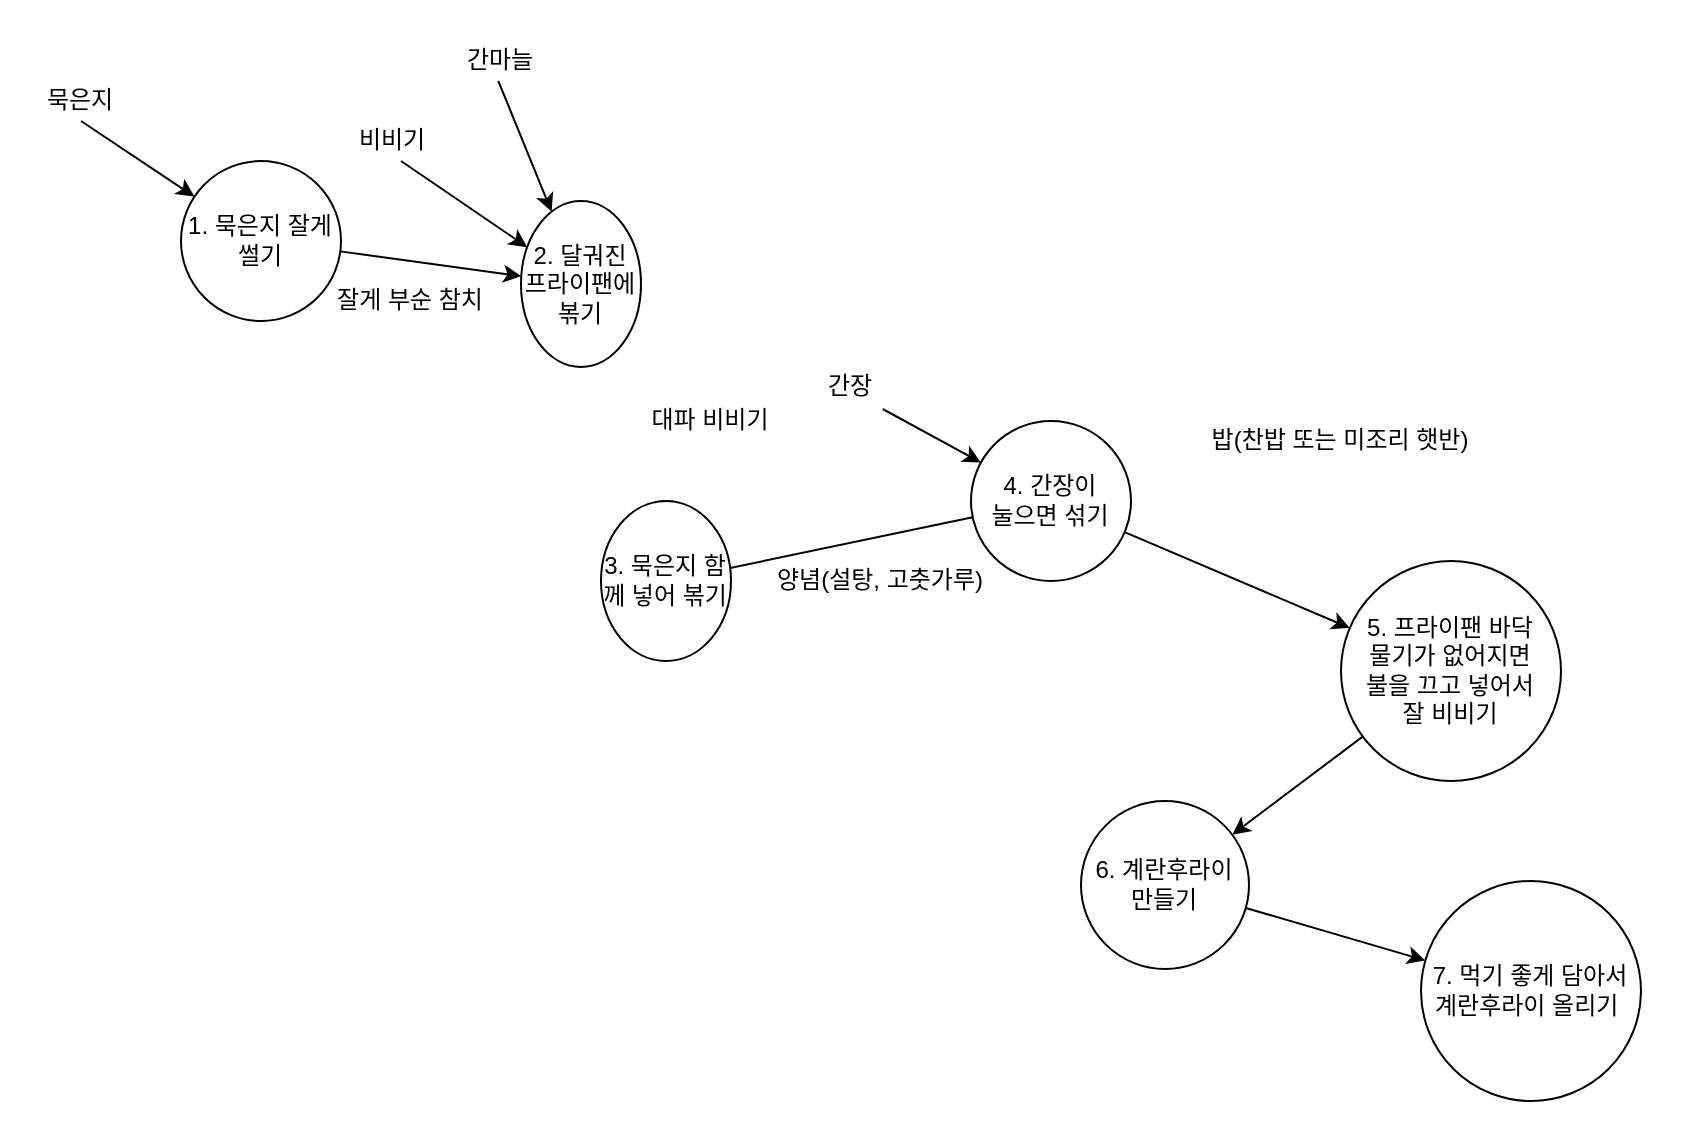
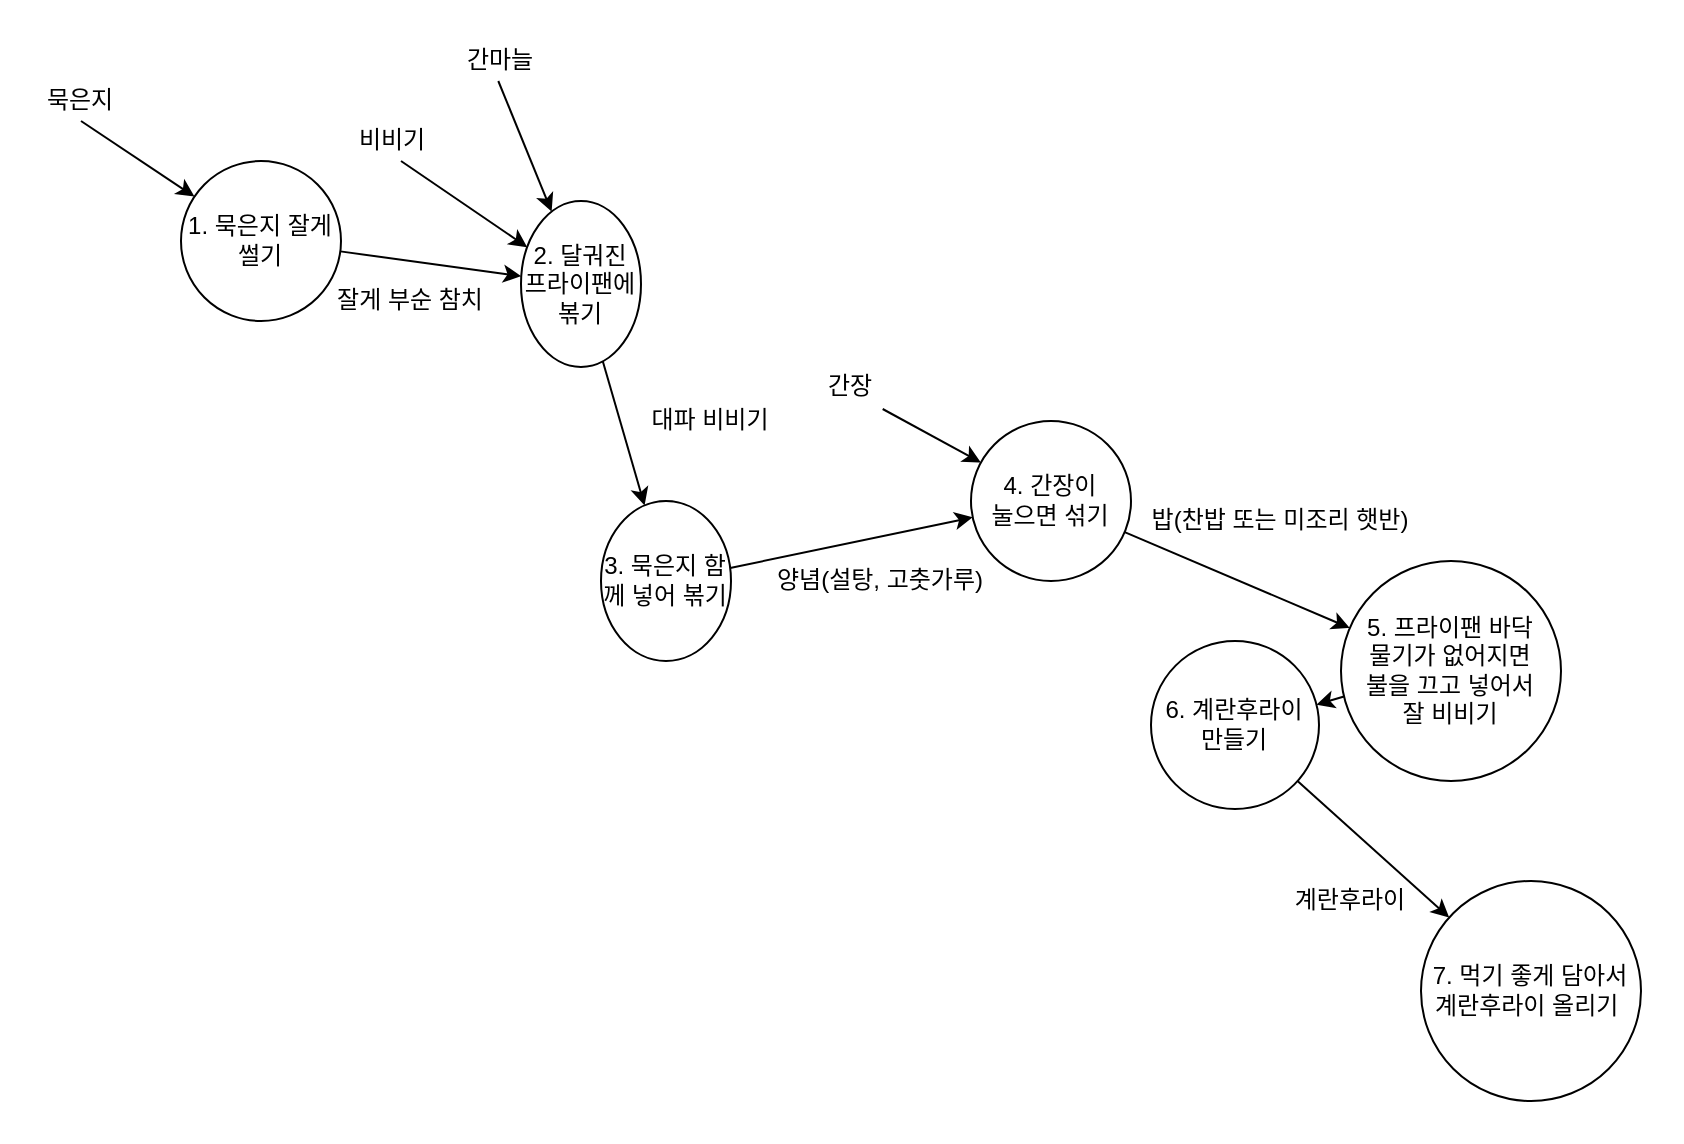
edge "2. 달궈진 프라이팬에 볶기" -> "3. 묵은지 함께 넣어 볶기": added
node "밥(찬밥 또는 미조리 햇반)": moved (1341, 441) -> (1281, 521)
edge "4. 간장이 눌으면 섞기" -- "3. 묵은지 함께 넣어 볶기": arrowhead none -> classic
node "6. 계란후라이 만들기": moved (1165, 885) -> (1235, 725)
node "계란후라이": added
